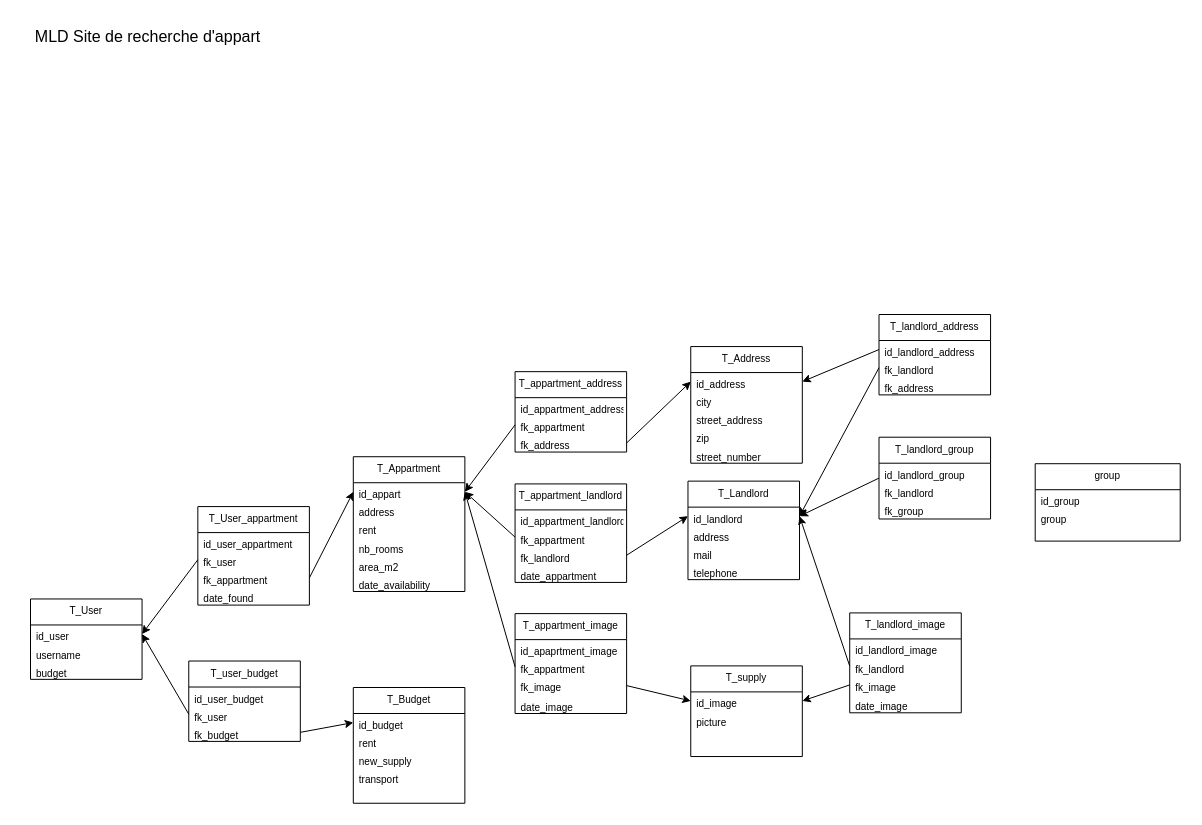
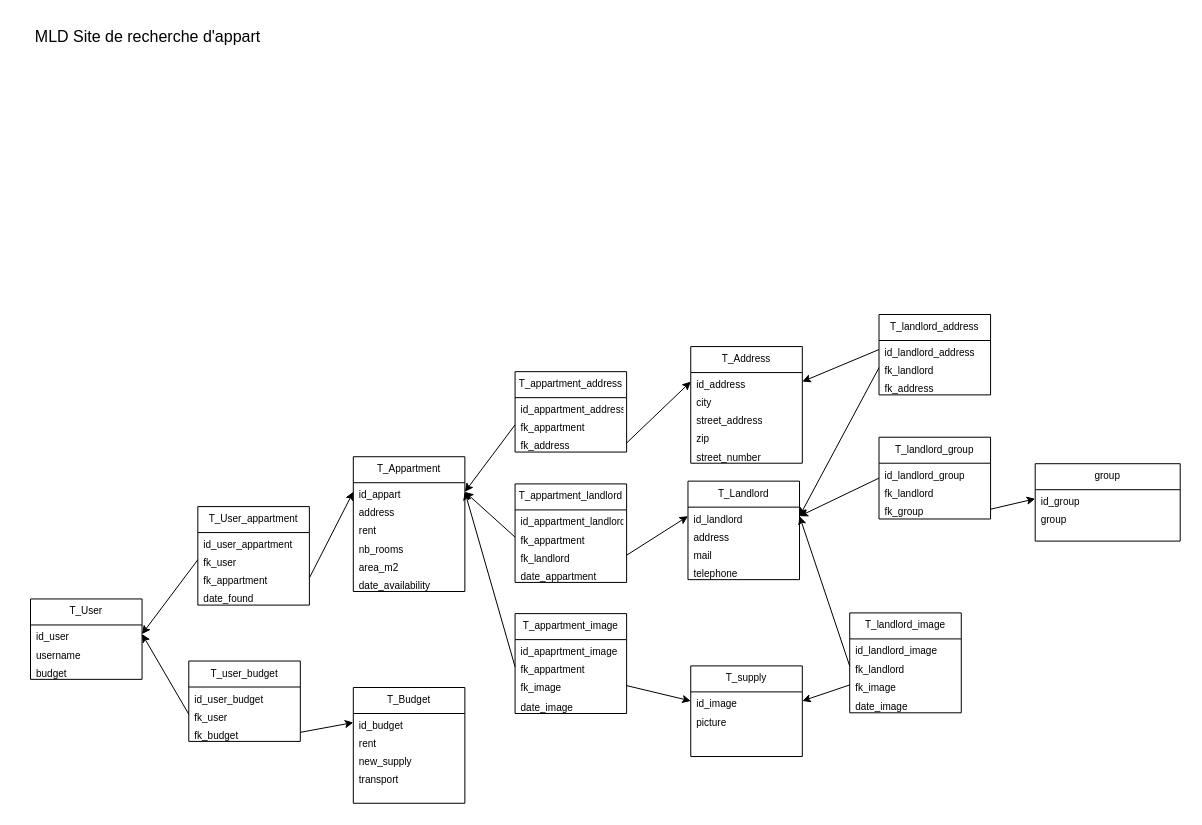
edge "fk_group" -> "id_group": added
